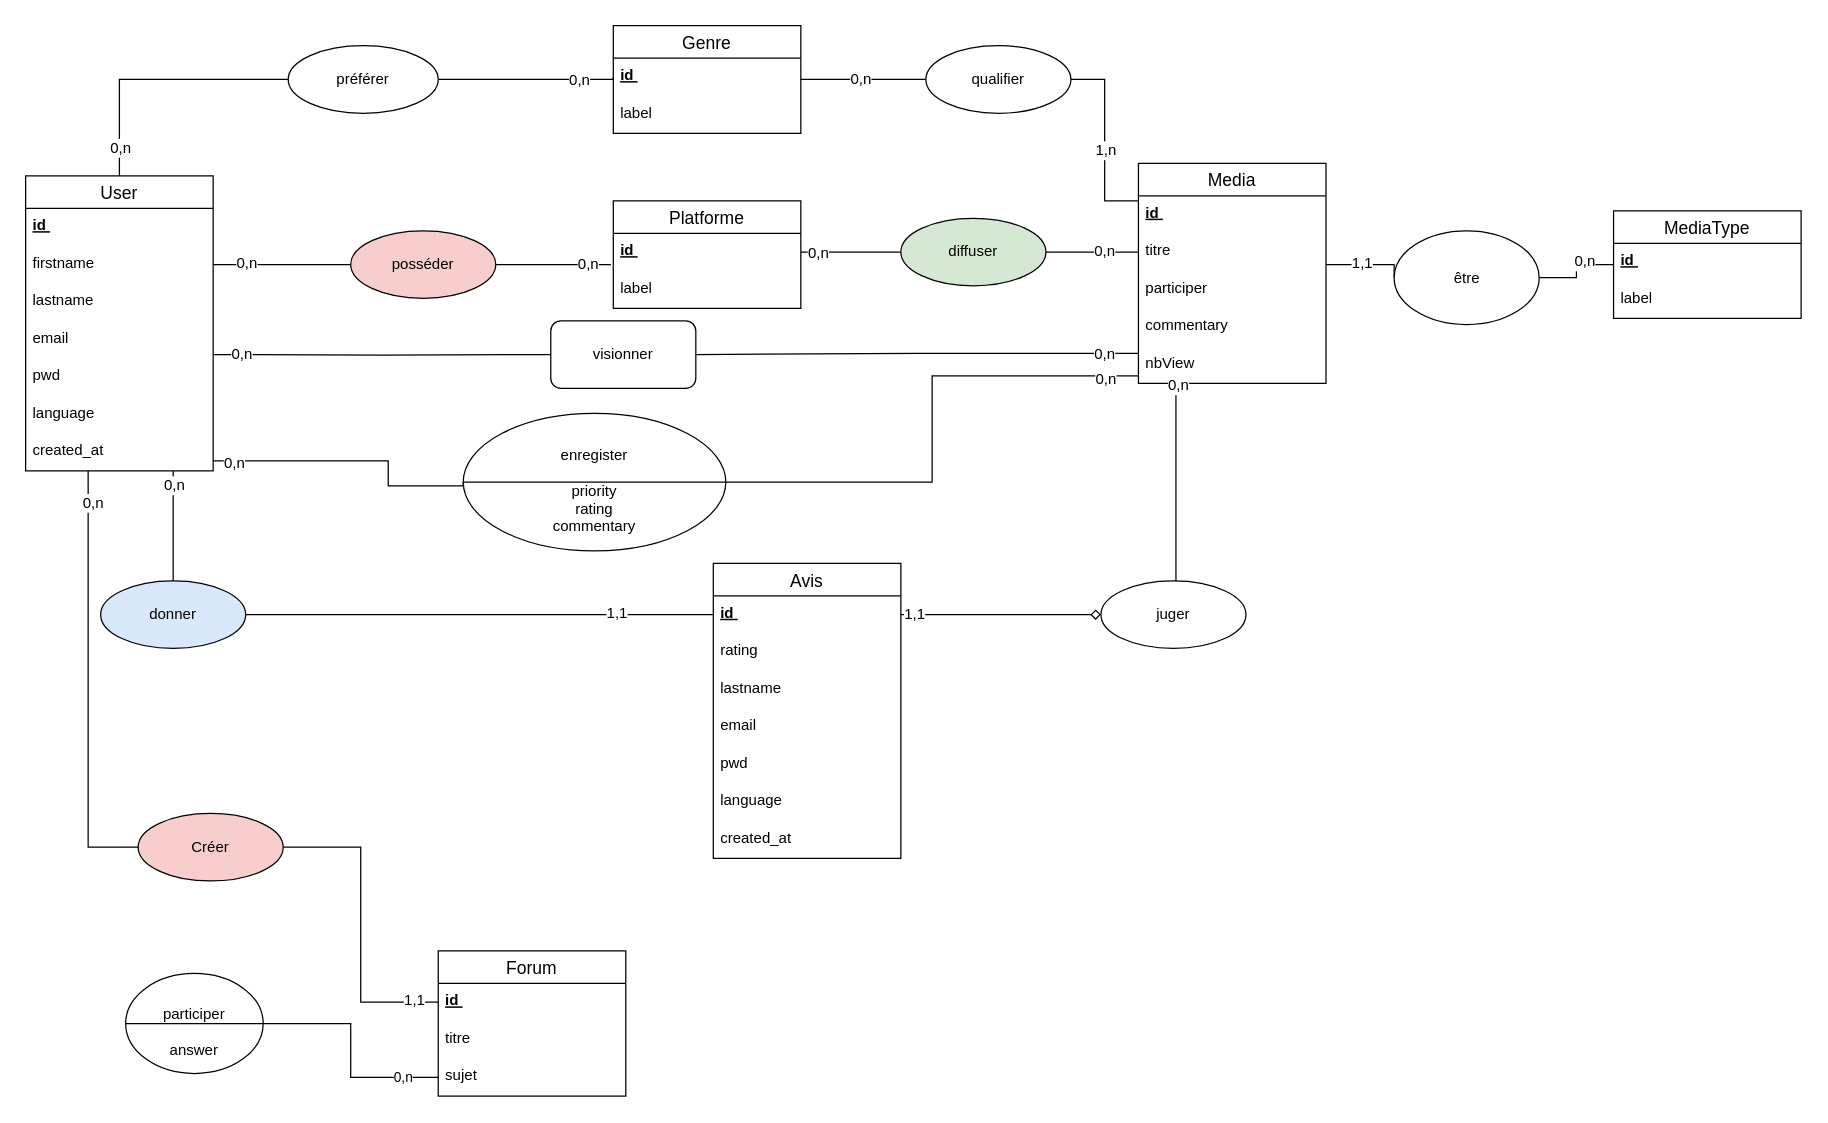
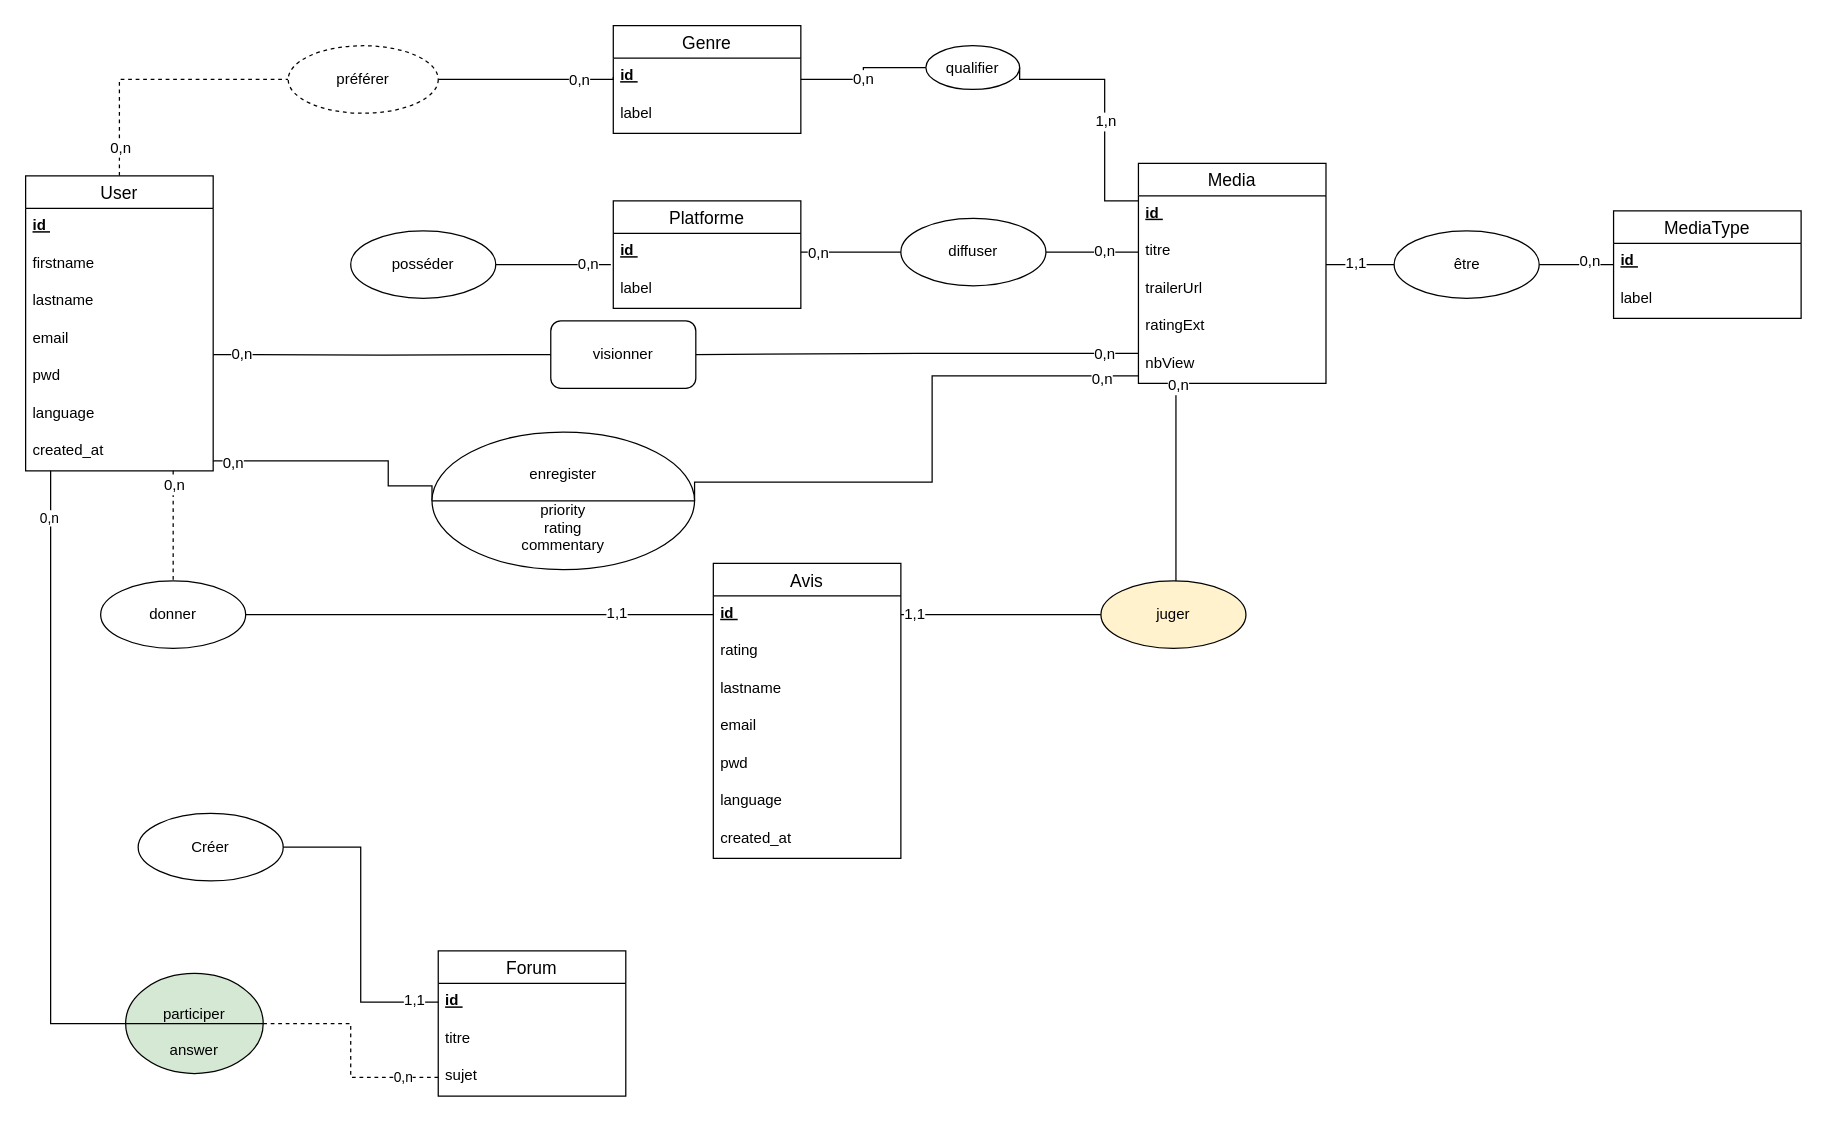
edge "préférer" -- "User": style solid -> dashed
node "préférer": style solid -> dashed
node "qualifier": size 145x68 -> 94x44
node "diffuser": fillcolor #d5e8d4 -> #ffffff
edge "firstname" -- "posséder": removed, label "0,n"
node "posséder": fillcolor #f8cecc -> #ffffff
node "être": size 145x94 -> 145x68
node "participer": label "participer" -> "trailerUrl"
node "commentary": label "commentary" -> "ratingExt"
node "enregister priority rating commentary": moved (594, 482) -> (563, 501)
edge "User" -- "donner": style solid -> dashed
edge "nbView" -- "juger": arrowhead none -> block
node "donner": fillcolor #dae8fc -> #ffffff
edge "Avis" -> "juger": arrowhead diamond -> none
node "juger": fillcolor #ffffff -> #fff2cc
edge "User" -- "Créer": removed, label "0,n"
edge "User" -- "participer answer": added, label "0,n"
node "Créer": fillcolor #f8cecc -> #ffffff
node "participer answer": fillcolor #ffffff -> #d5e8d4
edge "participer answer" -- "sujet": style solid -> dashed
